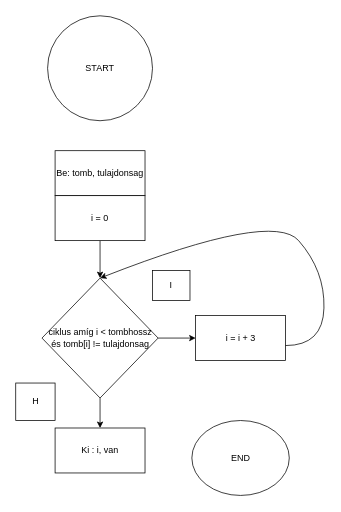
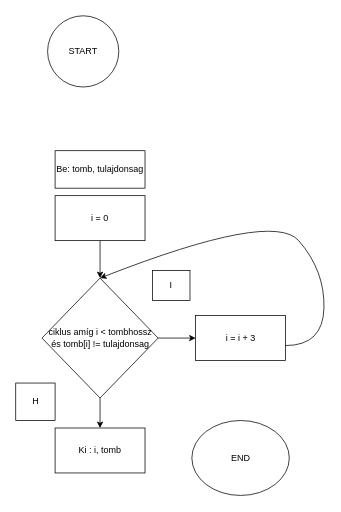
node "START": size 105x105 -> 71x71
node "Be: tomb, tulajdonsag": size 90x45 -> 90x38
node "Ki : i, van": label "Ki : i, van" -> "Ki : i, tomb"
